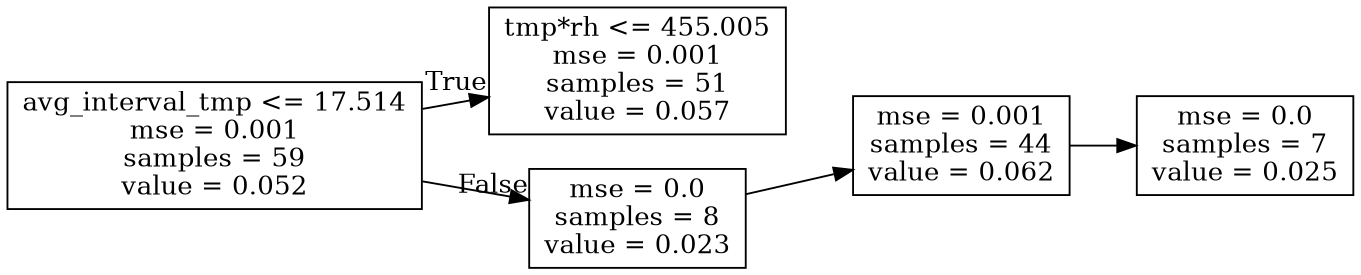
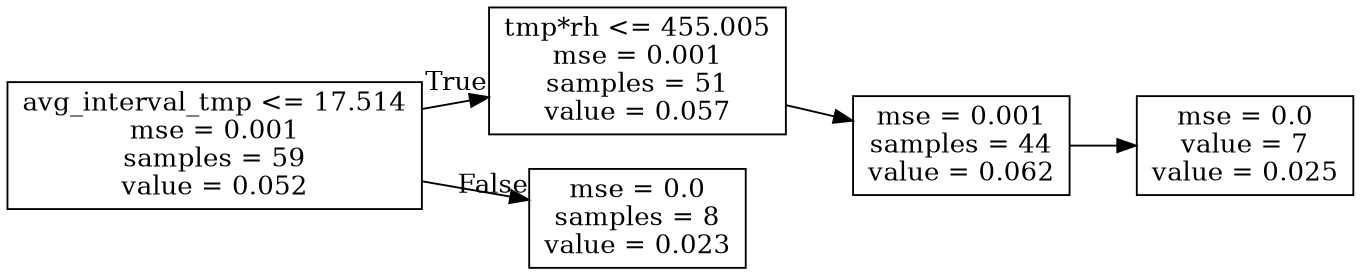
node "mse = 0.0 samples = 7 value = 0.025": label "mse = 0.0 samples = 7 value = 0.025" -> "mse = 0.0 value = 7 value = 0.025"
edge "mse = 0.0 samples = 8 value = 0.023" -> "mse = 0.001 samples = 44 value = 0.062": now "tmp*rh <= 455.005 mse = 0.001 samples = 51 value = 0.057" -> "mse = 0.001 samples = 44 value = 0.062"
